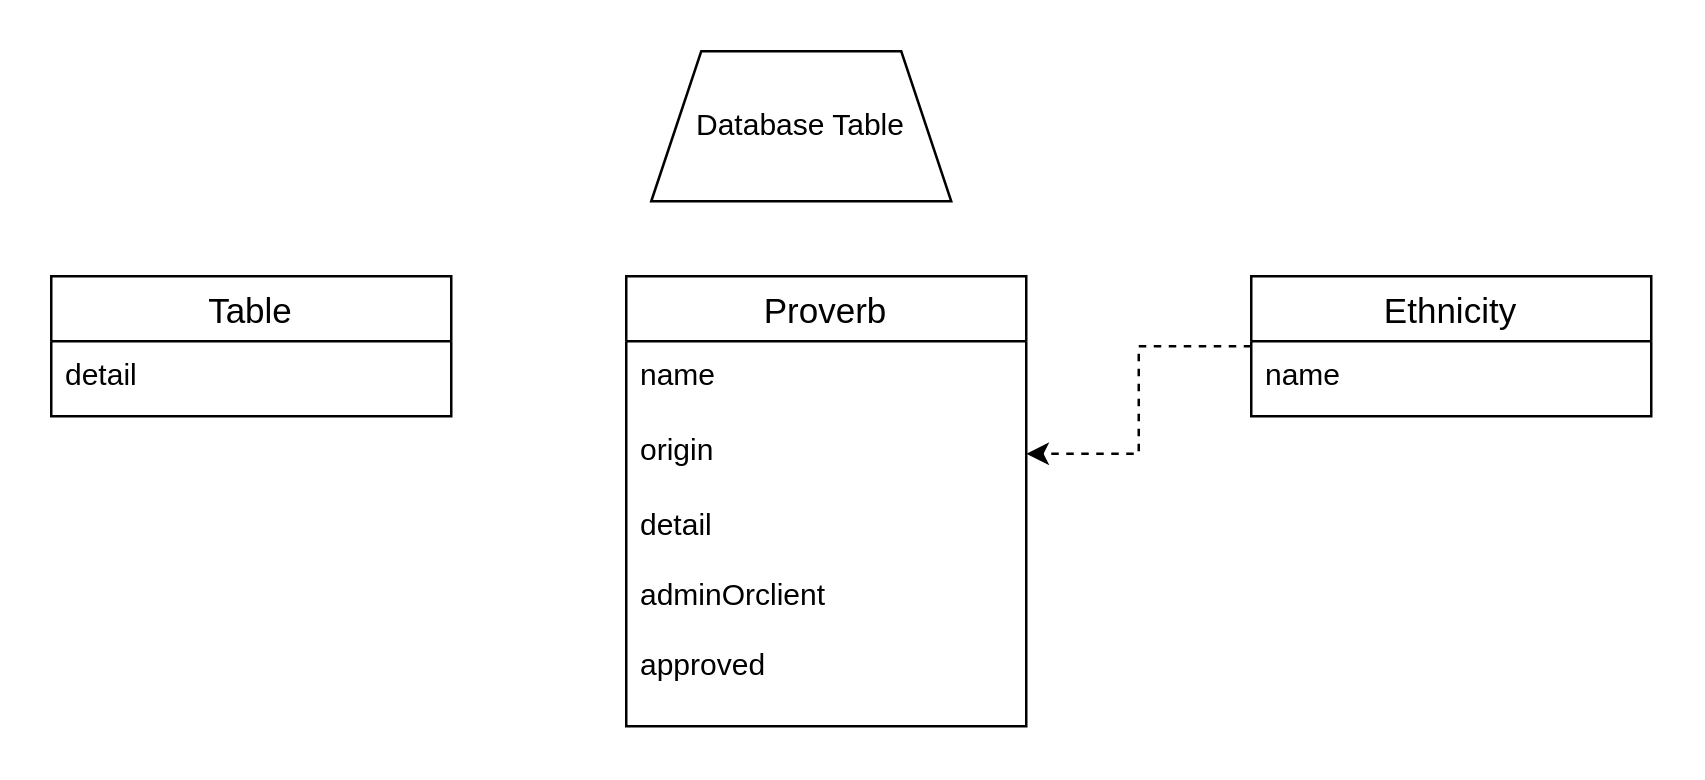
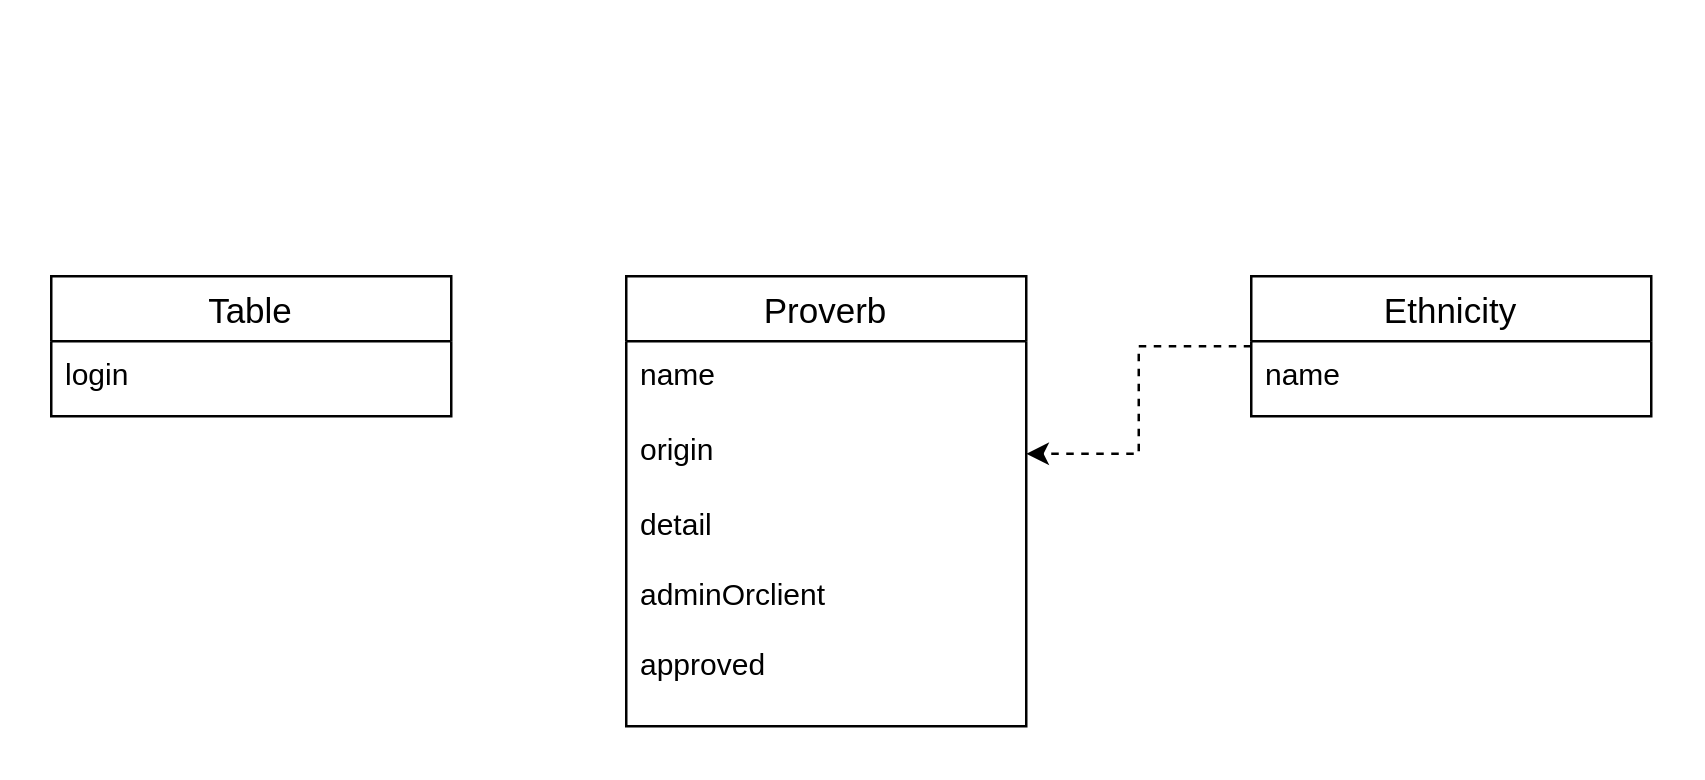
node "Database Table": removed
node "detail": label "detail" -> "login"
